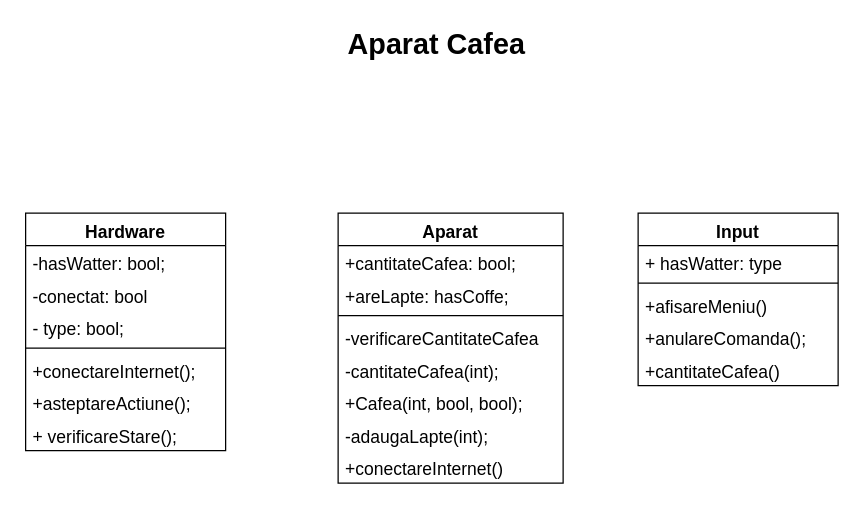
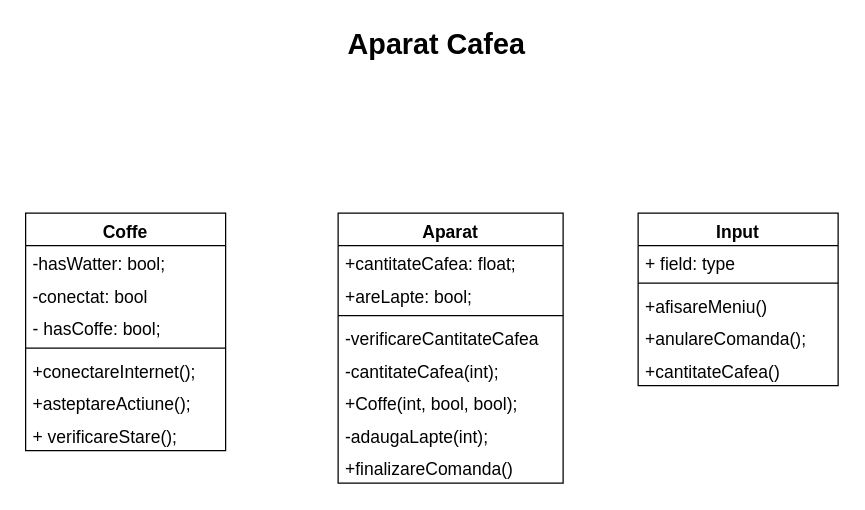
node "Hardware": label "Hardware" -> "Coffe"
node "+cantitateCafea: bool;": label "+cantitateCafea: bool;" -> "+cantitateCafea: float;"
node "+ hasWatter: type": label "+ hasWatter: type" -> "+ field: type"
node "+areLapte: hasCoffe;": label "+areLapte: hasCoffe;" -> "+areLapte: bool;"
node "- type: bool;": label "- type: bool;" -> "- hasCoffe: bool;"
node "+Cafea(int, bool, bool);": label "+Cafea(int, bool, bool);" -> "+Coffe(int, bool, bool);"
node "+conectareInternet()": label "+conectareInternet()" -> "+finalizareComanda()"
